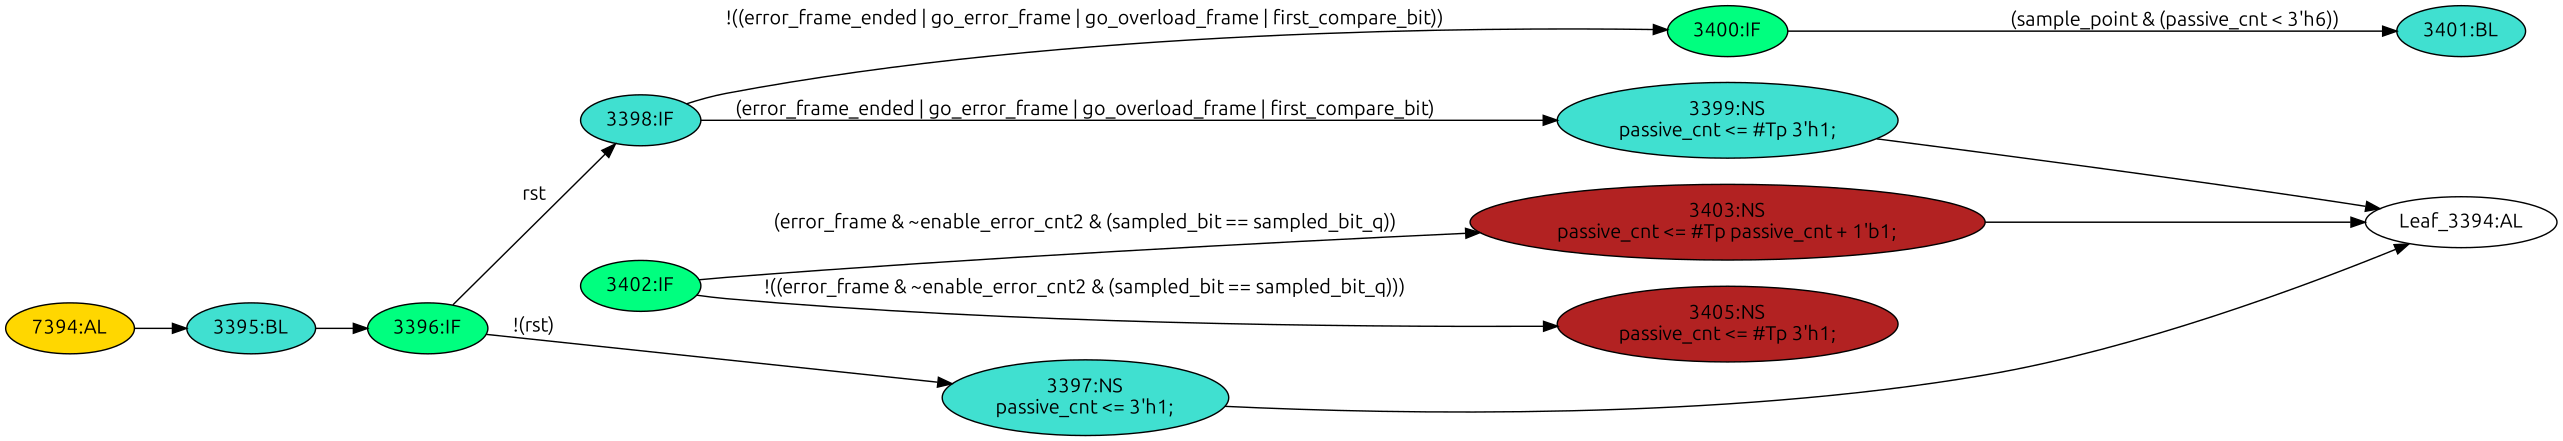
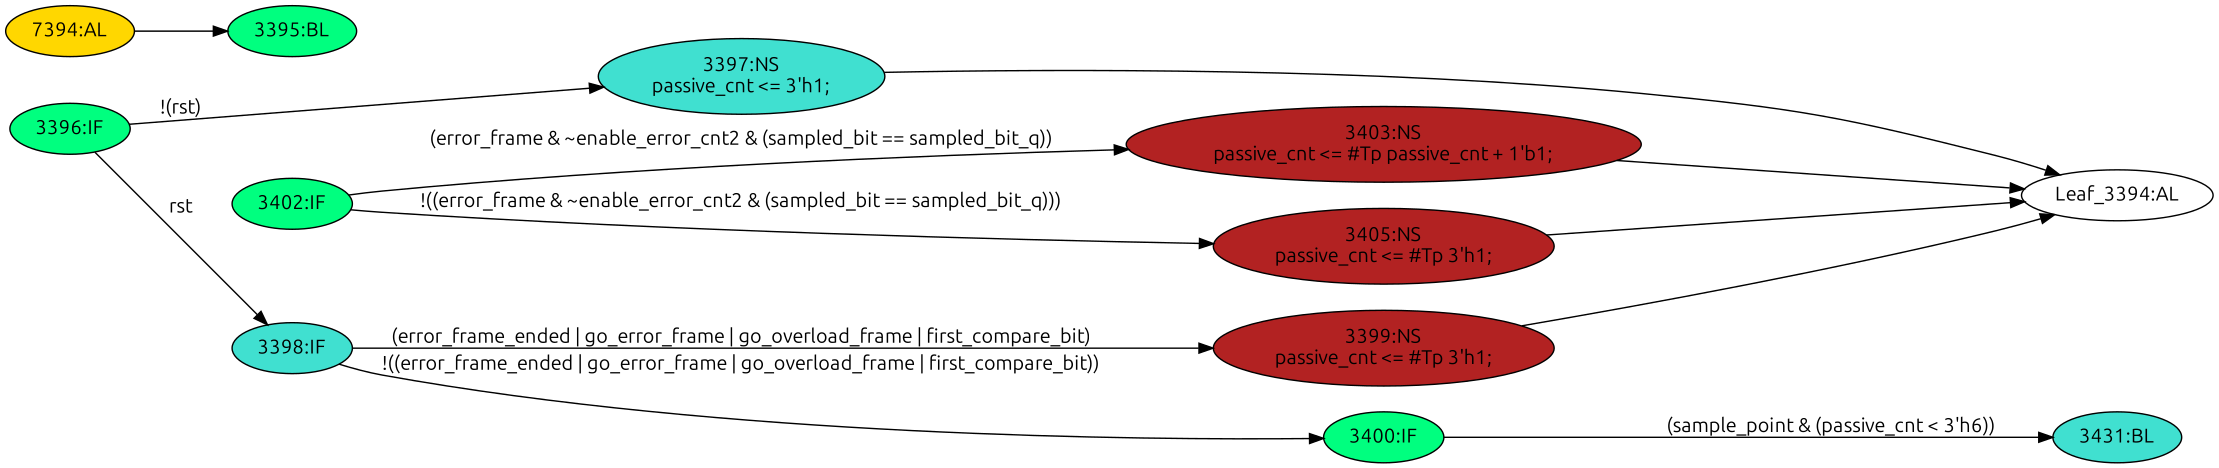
node "3401:BL": label "3401:BL" -> "3431:BL"
node "3399:NS passive_cnt <= #Tp 3'h1;": fillcolor turquoise -> firebrick
edge "3405:NS passive_cnt <= #Tp 3'h1;" -> "Leaf_3394:AL": added
node "3395:BL": fillcolor turquoise -> springgreen
edge "3395:BL" -> "3396:IF": removed
